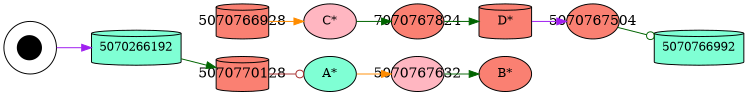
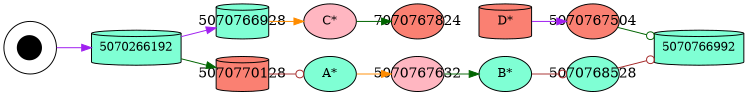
node "5070766928": fillcolor salmon -> aquamarine
edge "7070767824" -> "D*": removed
edge "5070266192" -> "5070766928": added
node "B*": fillcolor salmon -> aquamarine
node "5070768528": added
